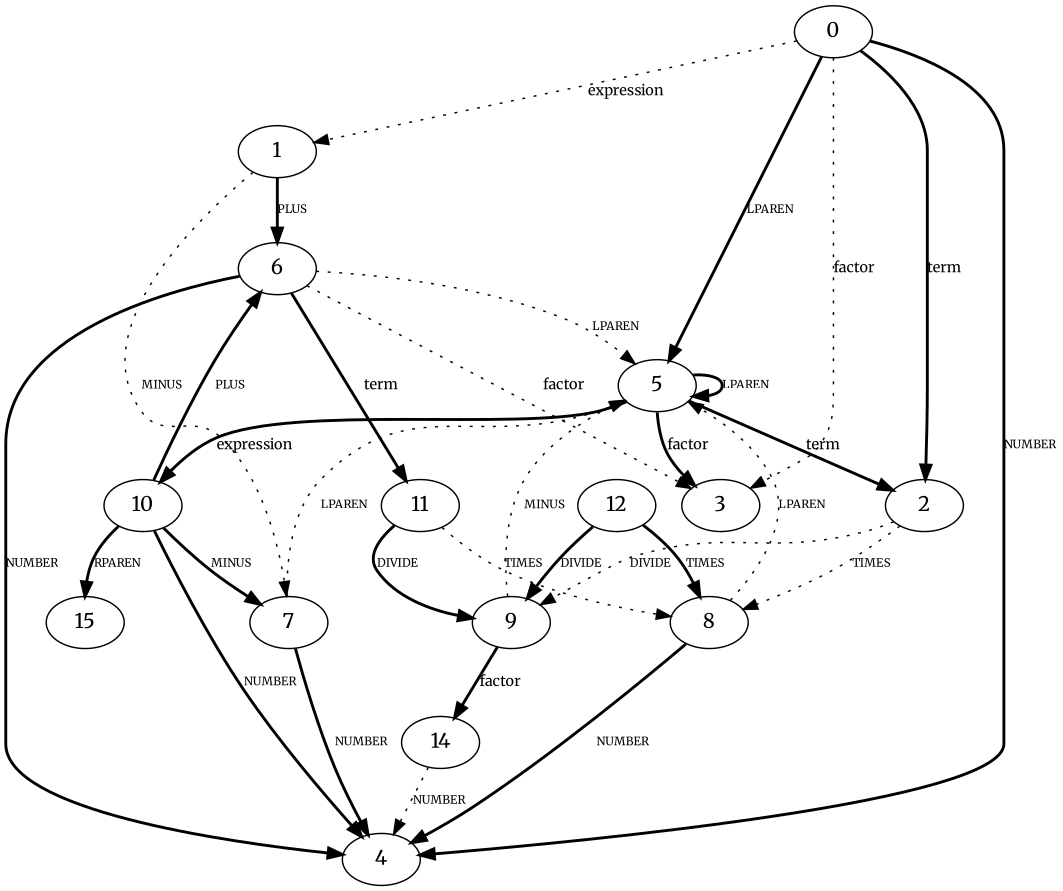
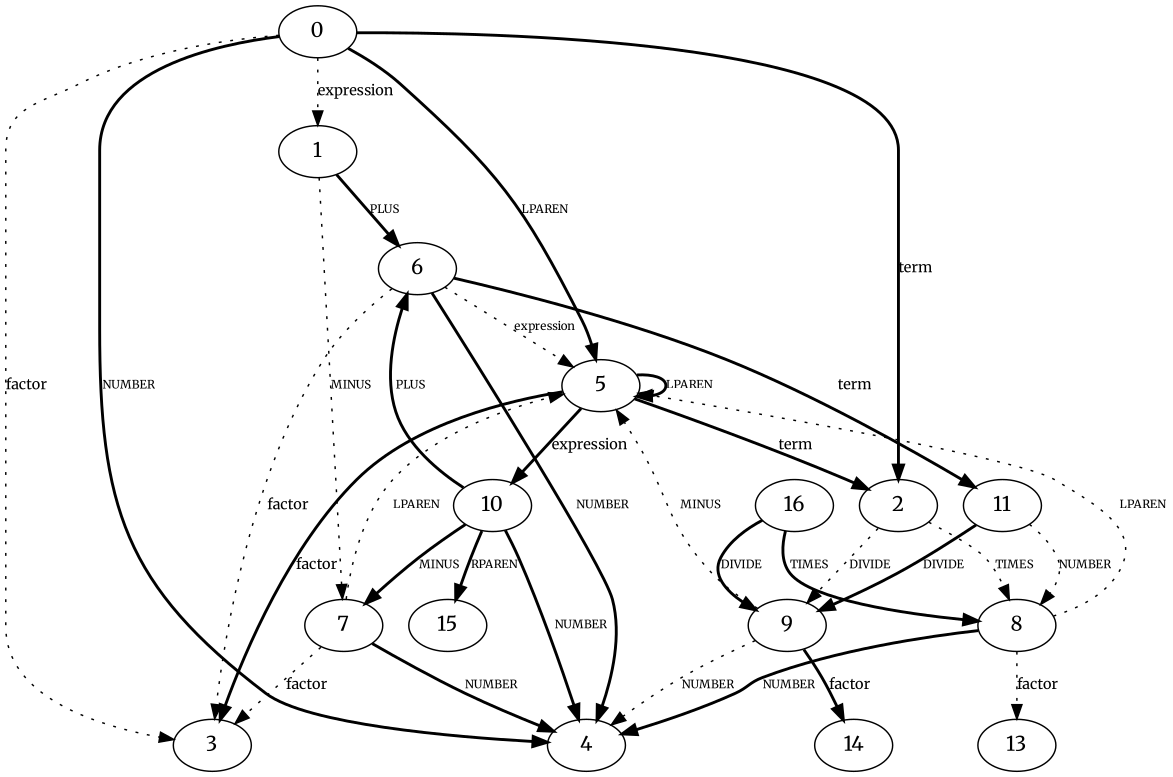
edge "6" -> "5": label "LPAREN" -> "expression"
node "12": label "12" -> "16"
edge "11" -> "8": label "TIMES" -> "NUMBER"
edge "7" -> "3": added, label "factor"
node "13": added
edge "14" -> "4": now "9" -> "4"
